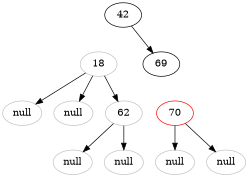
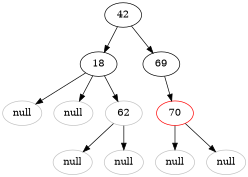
edge "42" -> "18": added
node "18": color gray -> black
edge "69" -> "70": added
